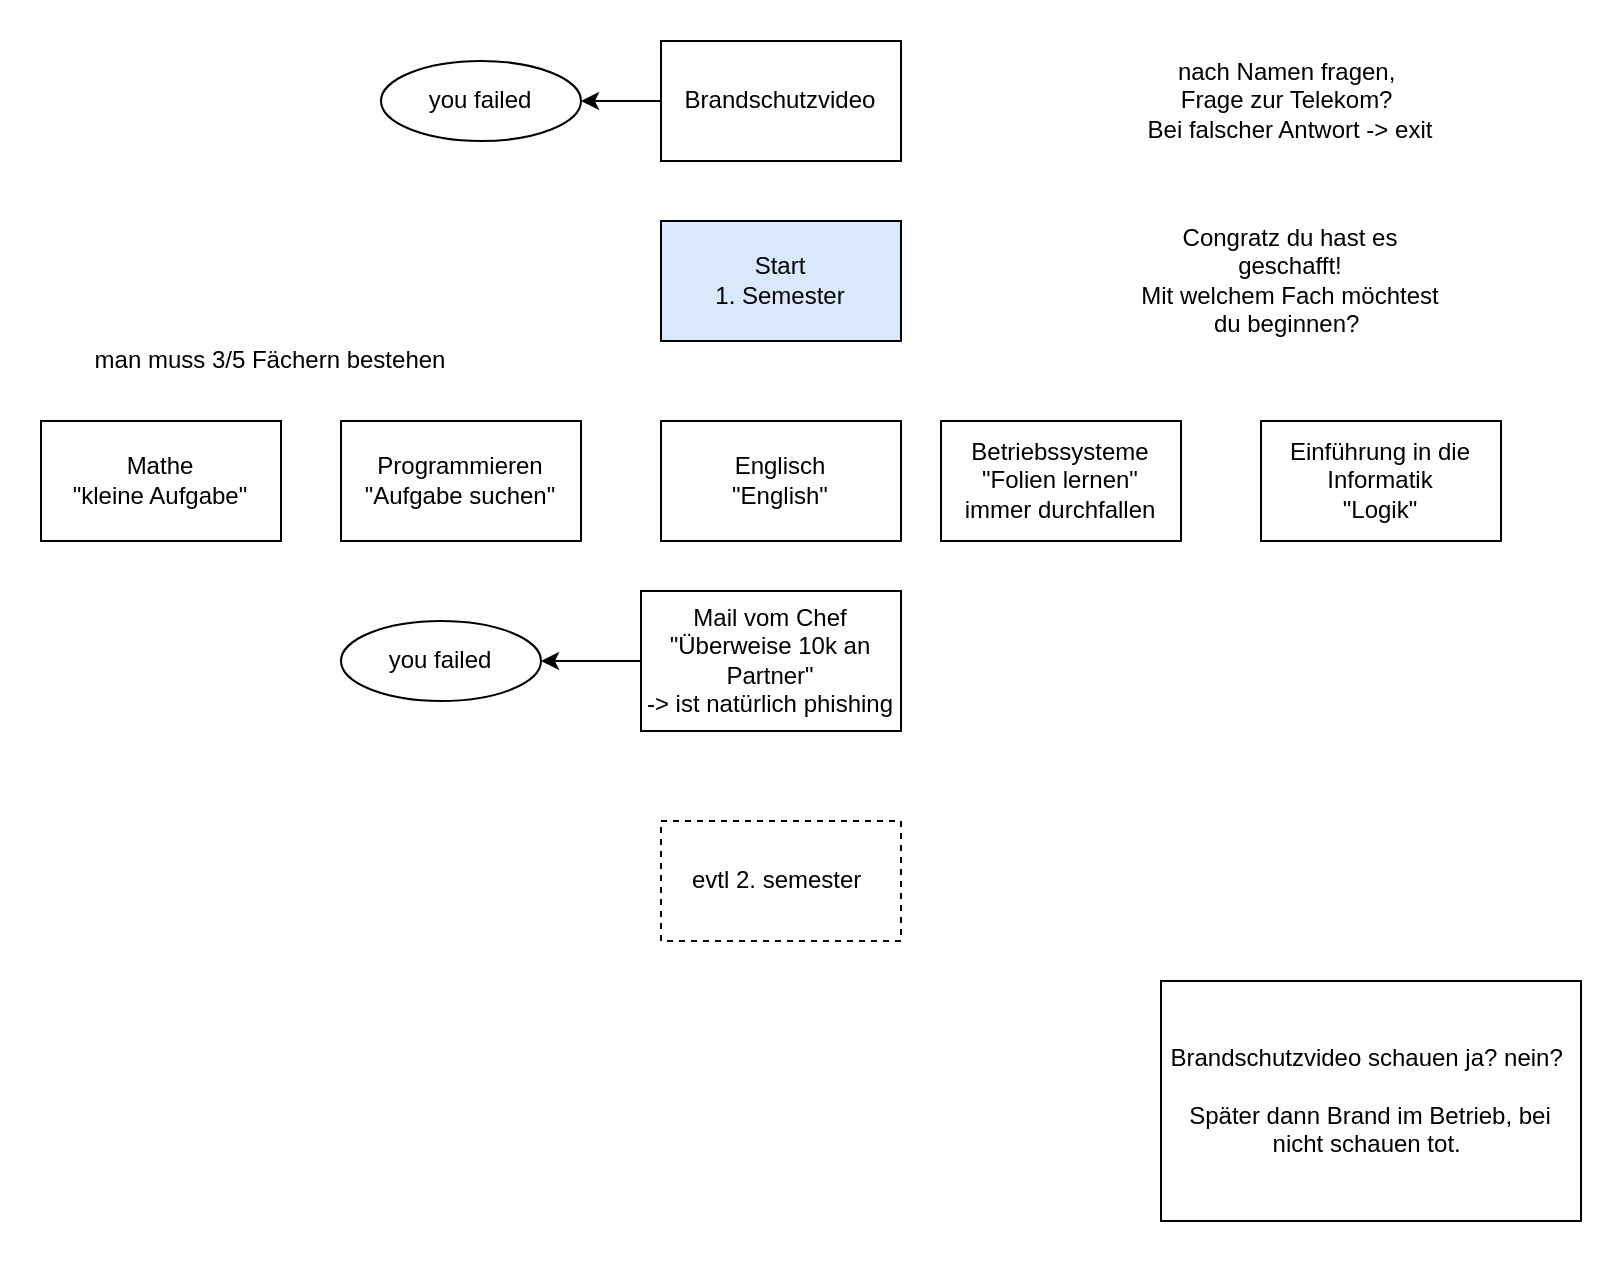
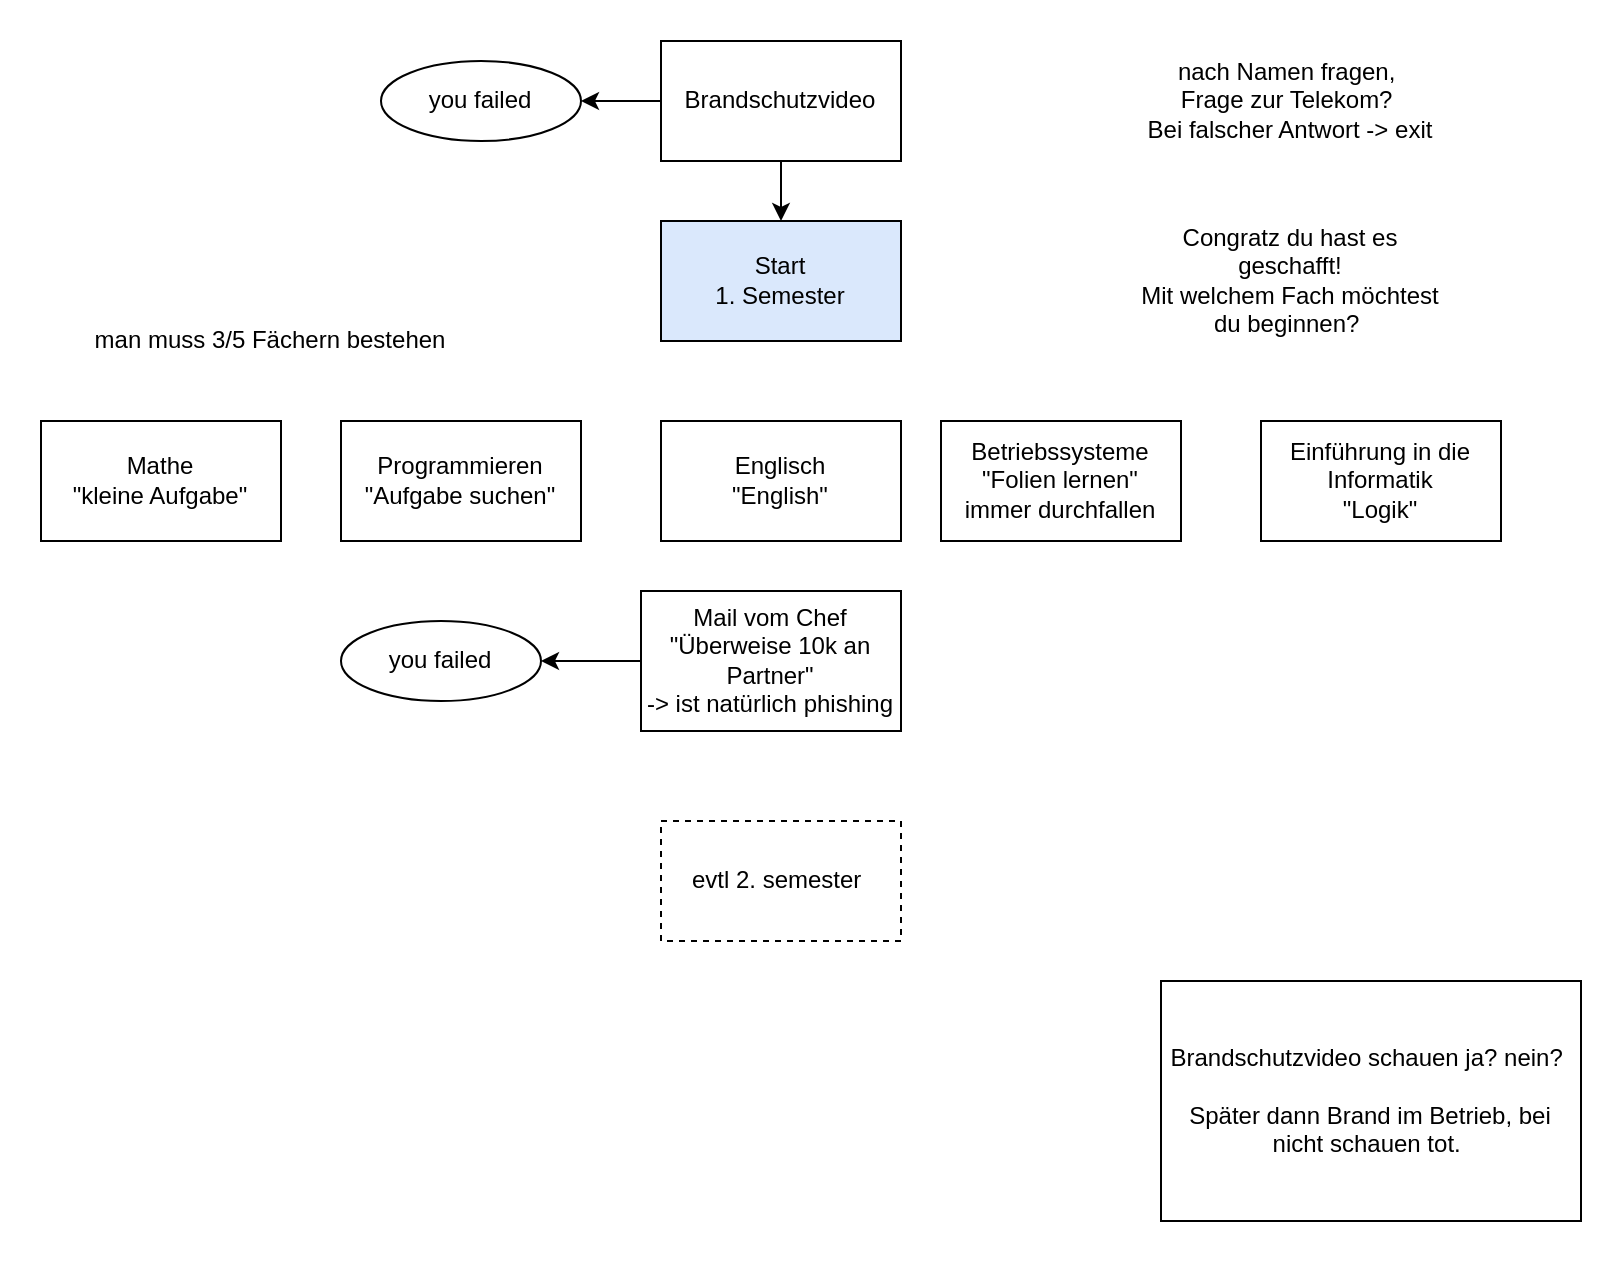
edge "Brandschutzvideo" -> "Start 1. Semester": added
node "man muss 3/5 Fächern bestehen": moved (271, 361) -> (271, 341)
